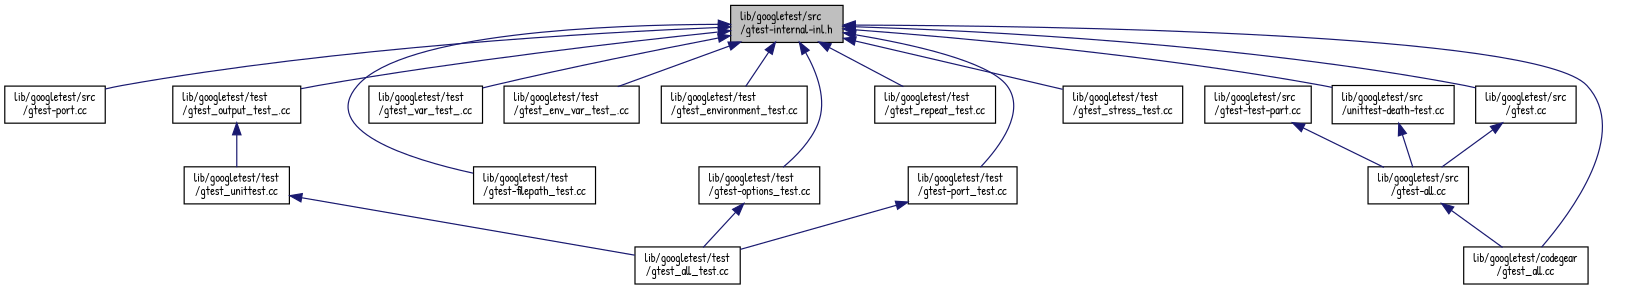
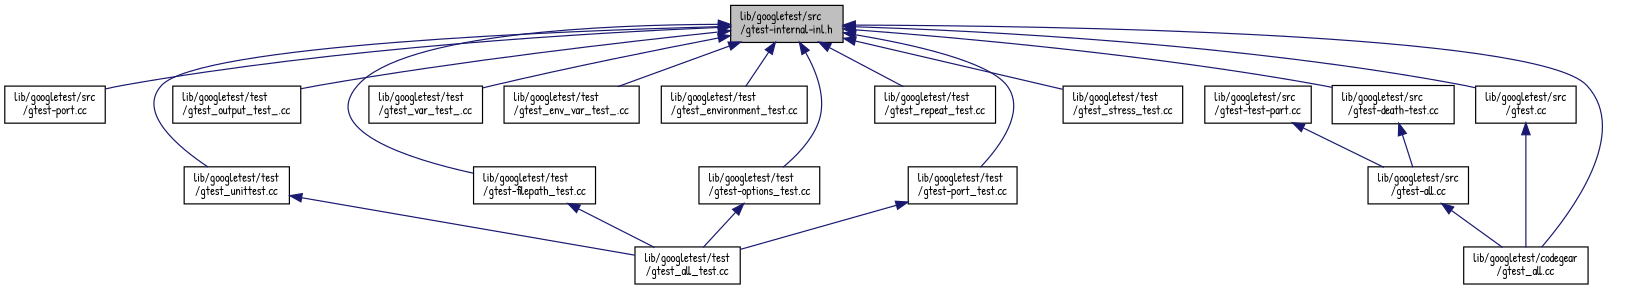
node "lib/googletest/src /unittest-death-test.cc": label "lib/googletest/src /unittest-death-test.cc" -> "lib/googletest/src /gtest-death-test.cc"
edge "lib/googletest/src /gtest-all.cc" -> "lib/googletest/src /gtest.cc": now "lib/googletest/codegear /gtest_all.cc" -> "lib/googletest/src /gtest.cc"
edge "lib/googletest/test /gtest_unittest.cc" -> "lib/googletest/test /gtest_output_test_.cc": now "lib/googletest/test /gtest_unittest.cc" -> "lib/googletest/src /gtest-internal-inl.h"
edge "lib/googletest/test /gtest_all_test.cc" -> "lib/googletest/test /gtest-filepath_test.cc": added
